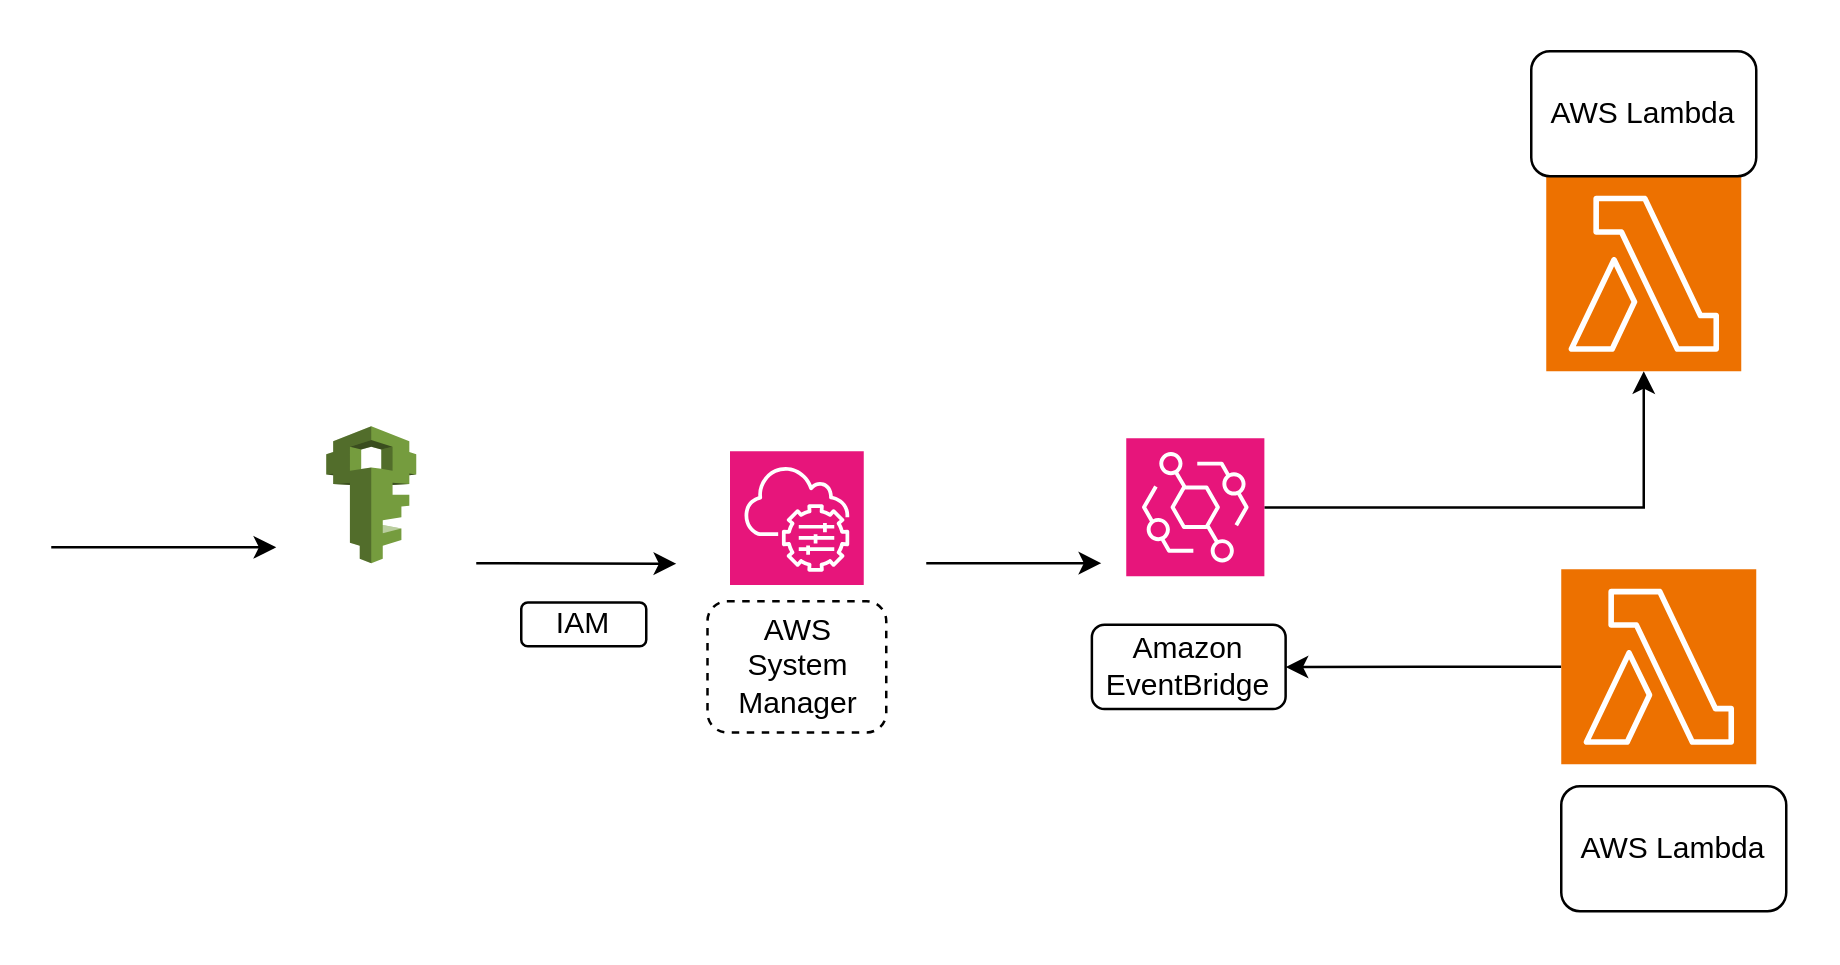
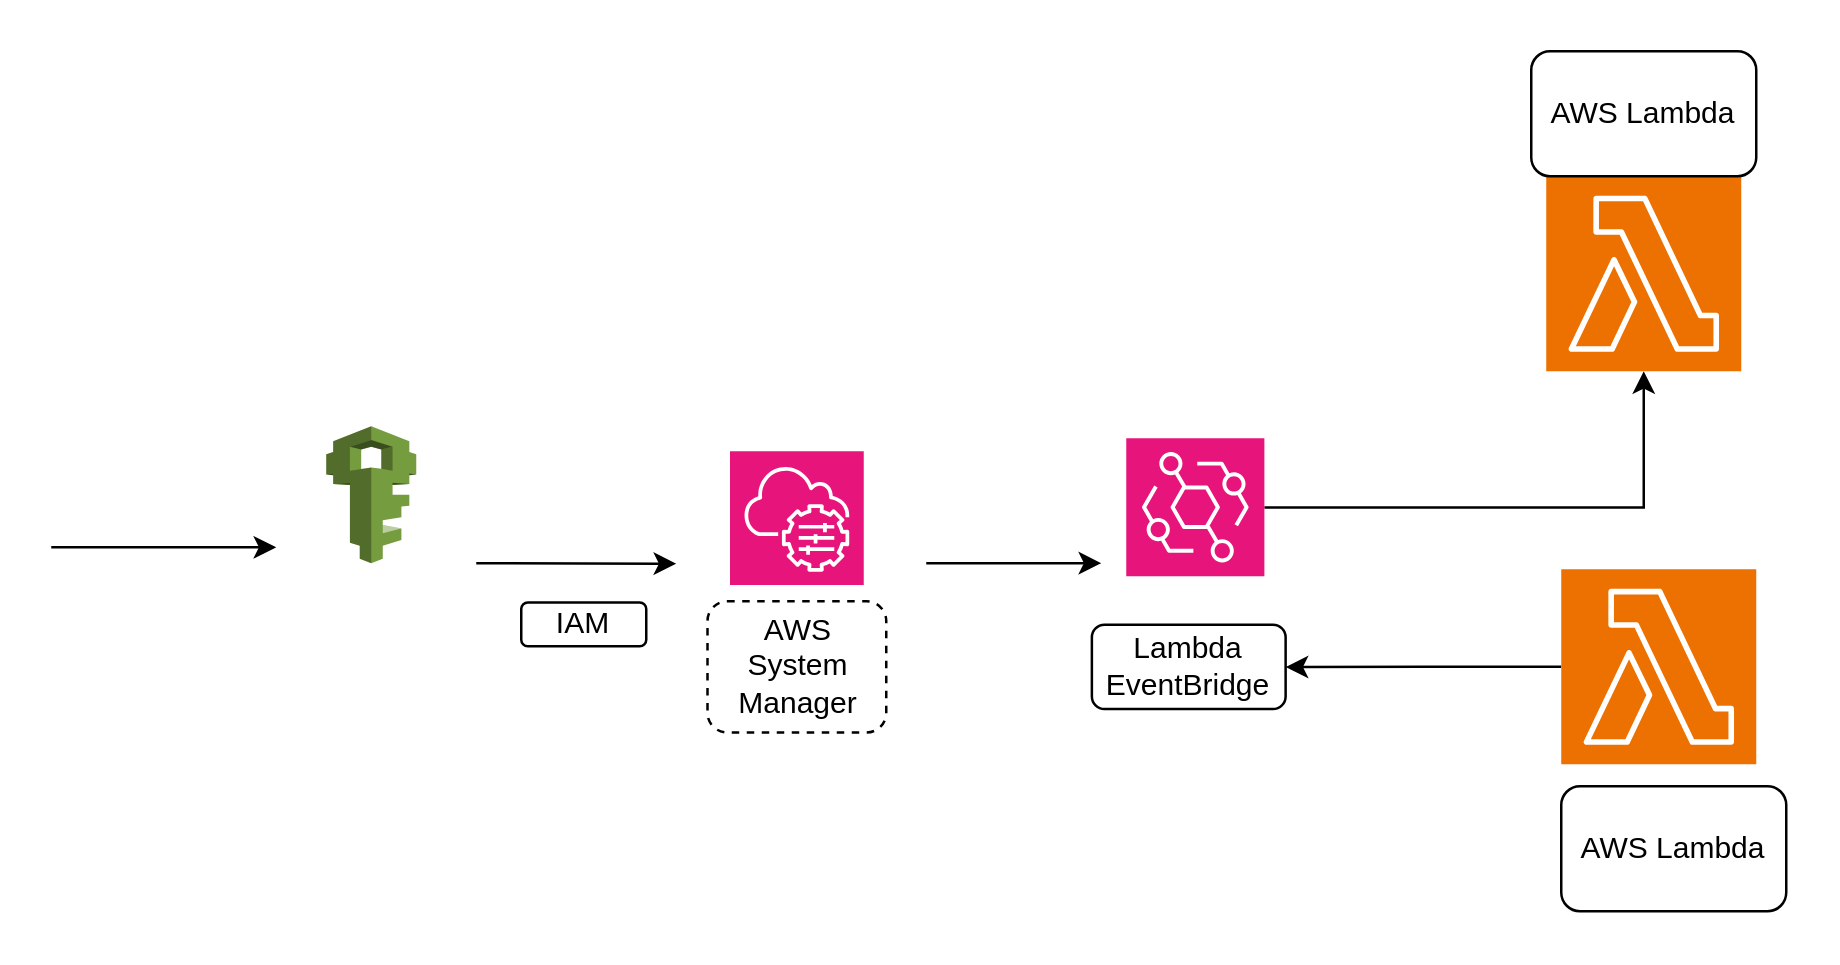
node "Amazon EventBridge": label "Amazon EventBridge" -> "Lambda EventBridge"
